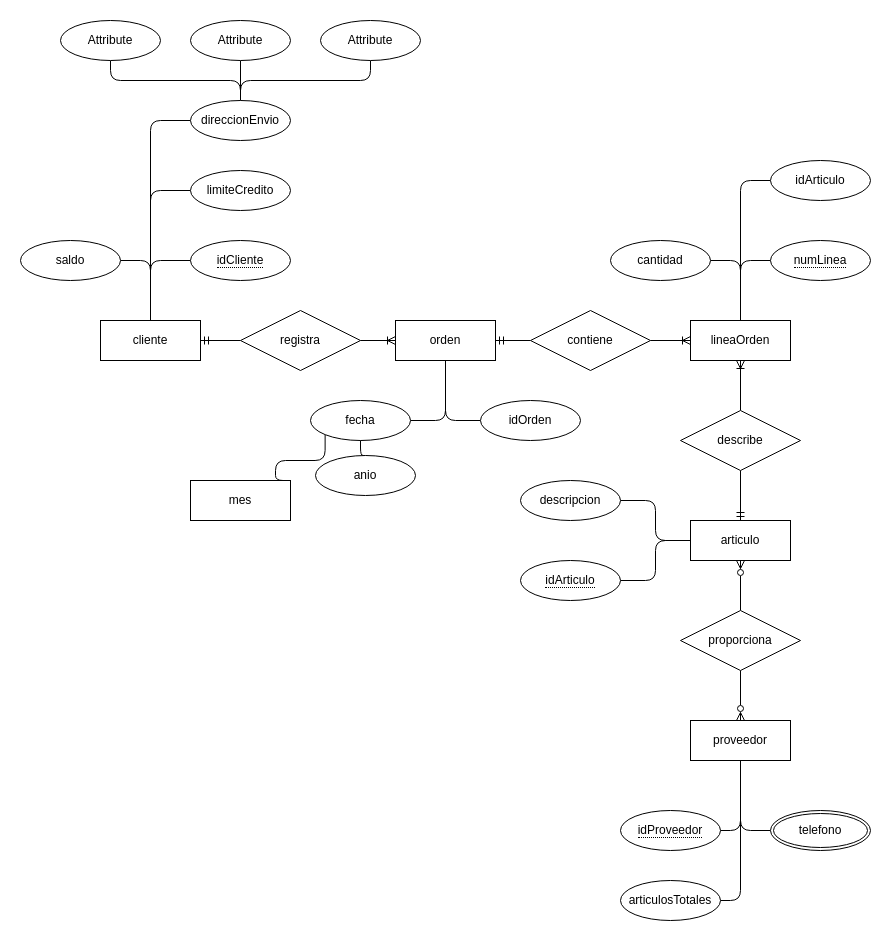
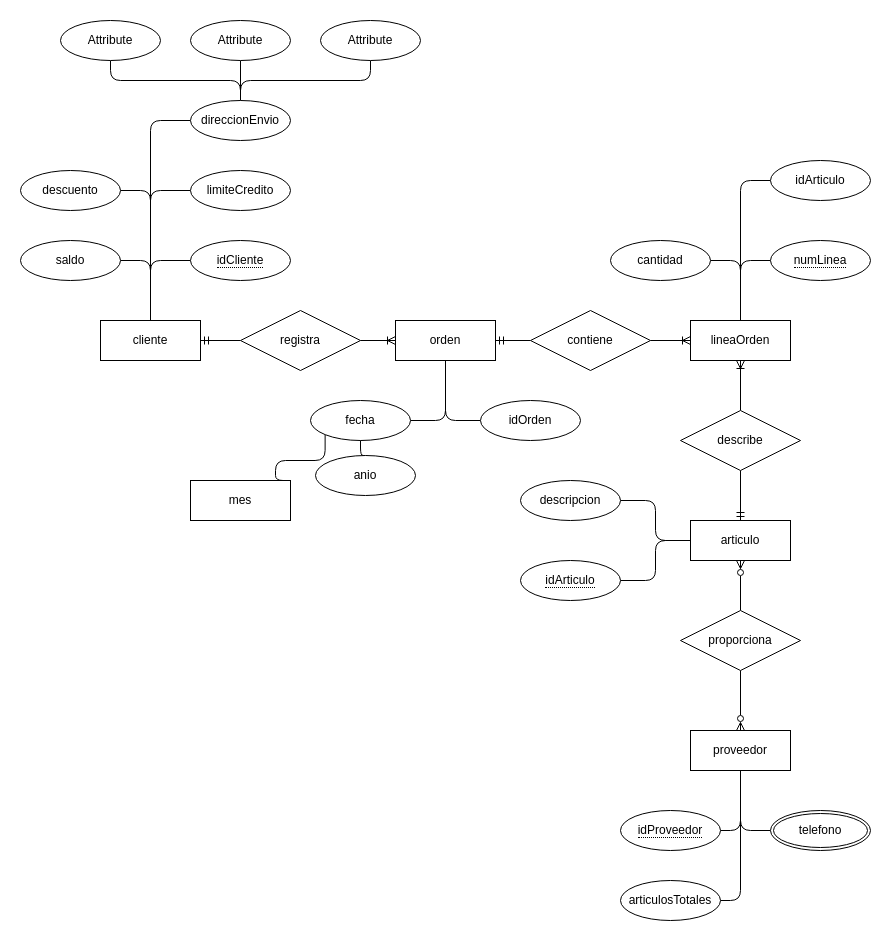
node "descuento": added
edge "descuento" -- "cliente": added
node "proveedor": moved (741, 741) -> (741, 751)
